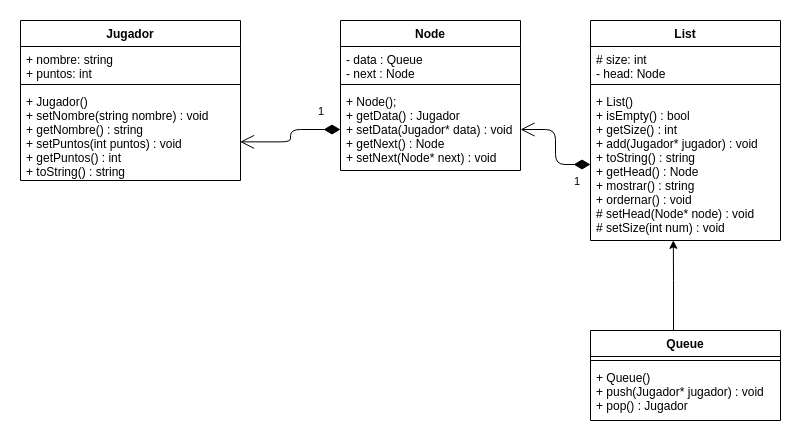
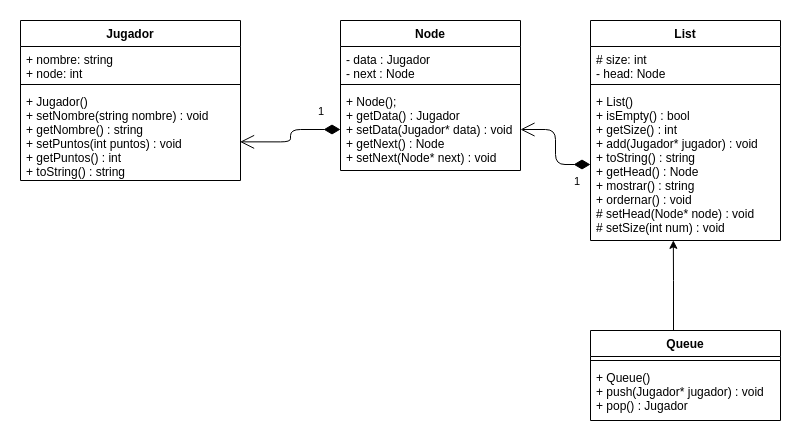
node "+ nombre: string + puntos: int": label "+ nombre: string + puntos: int" -> "+ nombre: string + node: int"
node "- data : Queue - next : Node": label "- data : Queue - next : Node" -> "- data : Jugador - next : Node"
